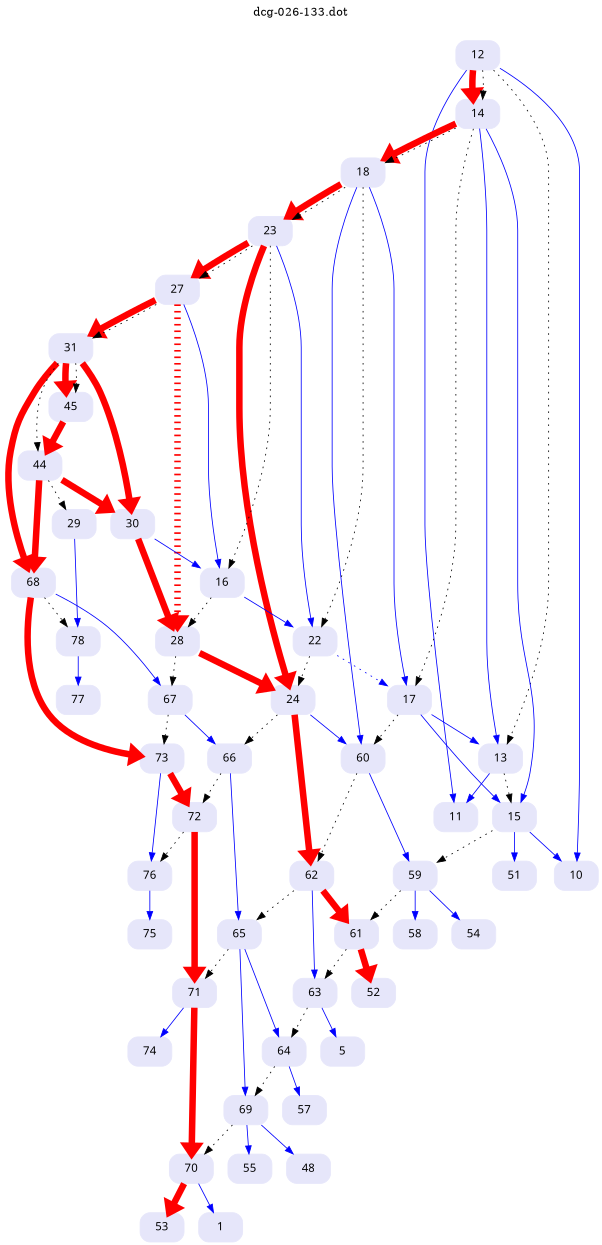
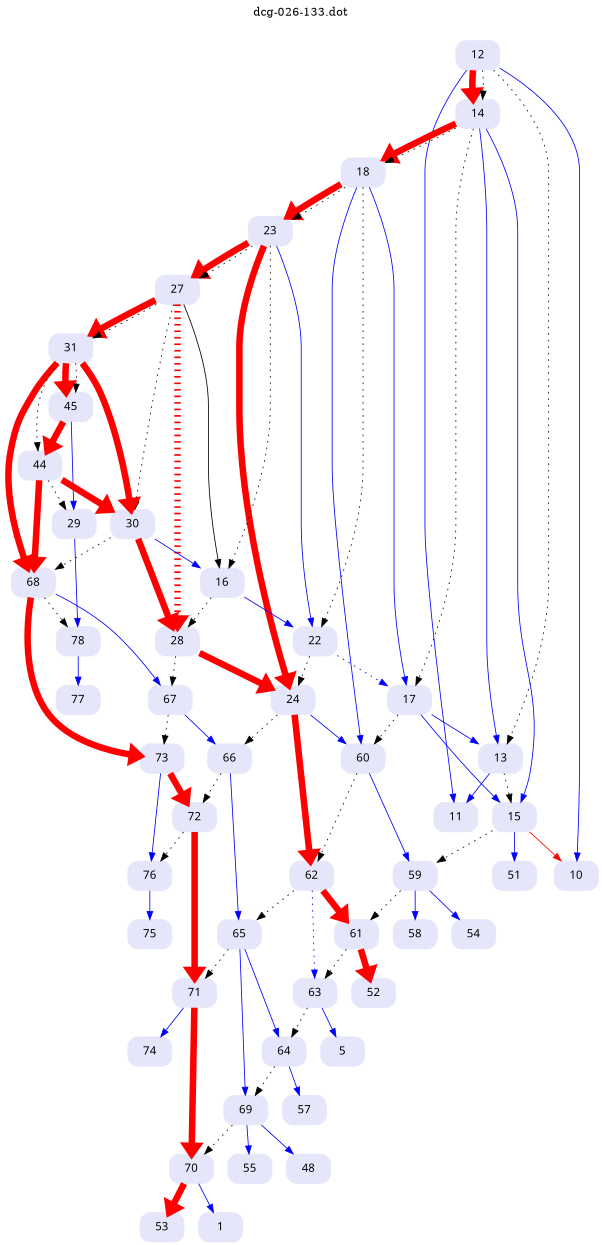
edge "27" -> "30": added
edge "27" -> "16": color blue -> black
edge "45" -> "29": added
edge "30" -> "68": added
edge "15" -> "10": color blue -> red
edge "62" -> "63": style solid -> dotted
